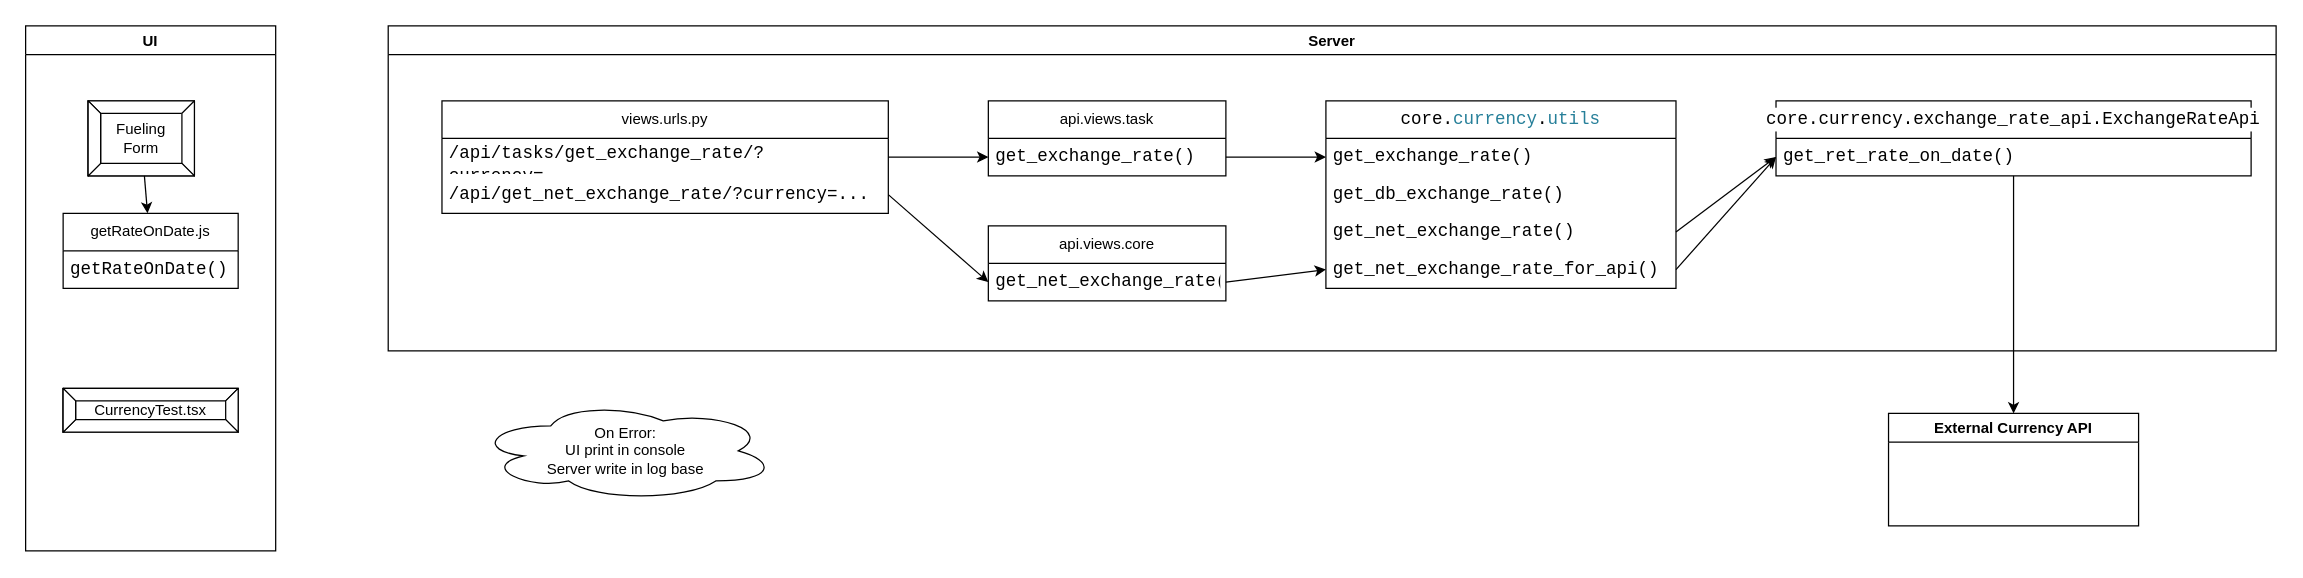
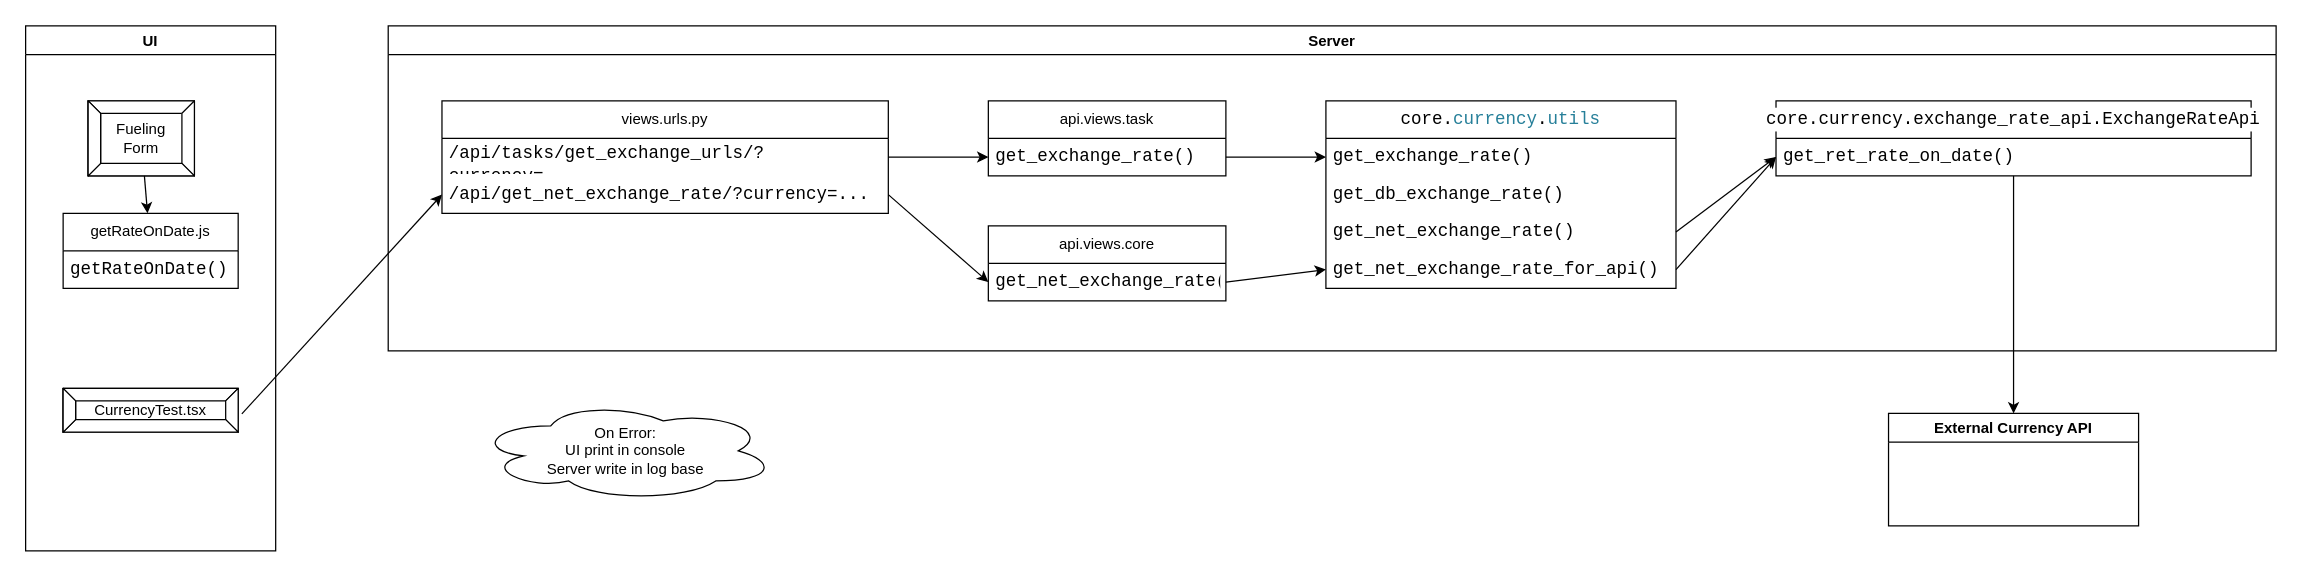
node "/api/tasks/get_exchange_rate/?currency=...": label "/api/tasks/get_exchange_rate/?currency=..." -> "/api/tasks/get_exchange_urls/?currency=..."
edge "CurrencyTest.tsx" -> "/api/get_net_exchange_rate/?currency=...": added
